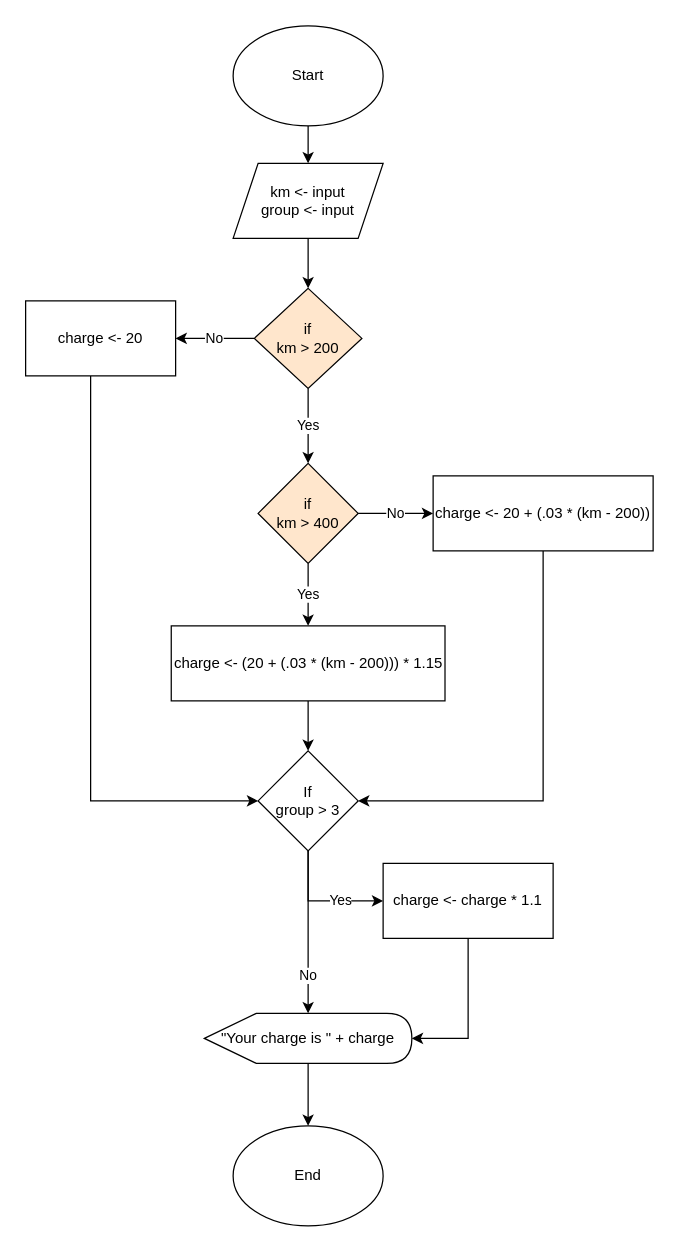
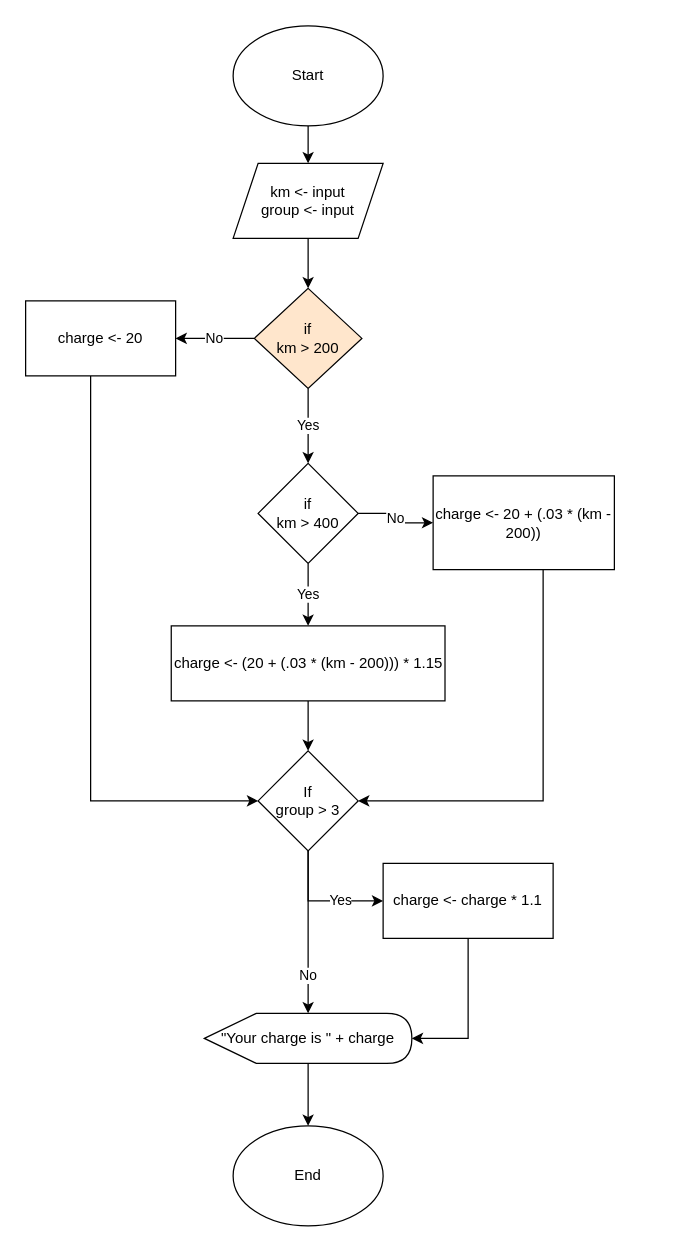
node "if km > 400": fillcolor #ffe6cc -> #ffffff
node "charge <- 20 + (.03 * (km - 200))": size 220x75 -> 181x94
